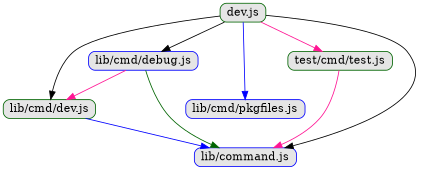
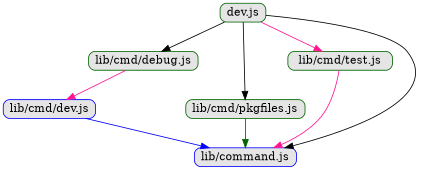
edge "dev.js" -> "lib/cmd/dev.js": removed
edge "dev.js" -> "lib/cmd/pkgfiles.js": color blue -> black
node "lib/cmd/debug.js": color blue -> darkgreen
node "test/cmd/test.js": label "test/cmd/test.js" -> "lib/cmd/test.js"
node "lib/cmd/dev.js": color darkgreen -> blue
node "lib/cmd/pkgfiles.js": color blue -> darkgreen
edge "lib/cmd/debug.js" -> "lib/command.js": now "lib/cmd/pkgfiles.js" -> "lib/command.js"
